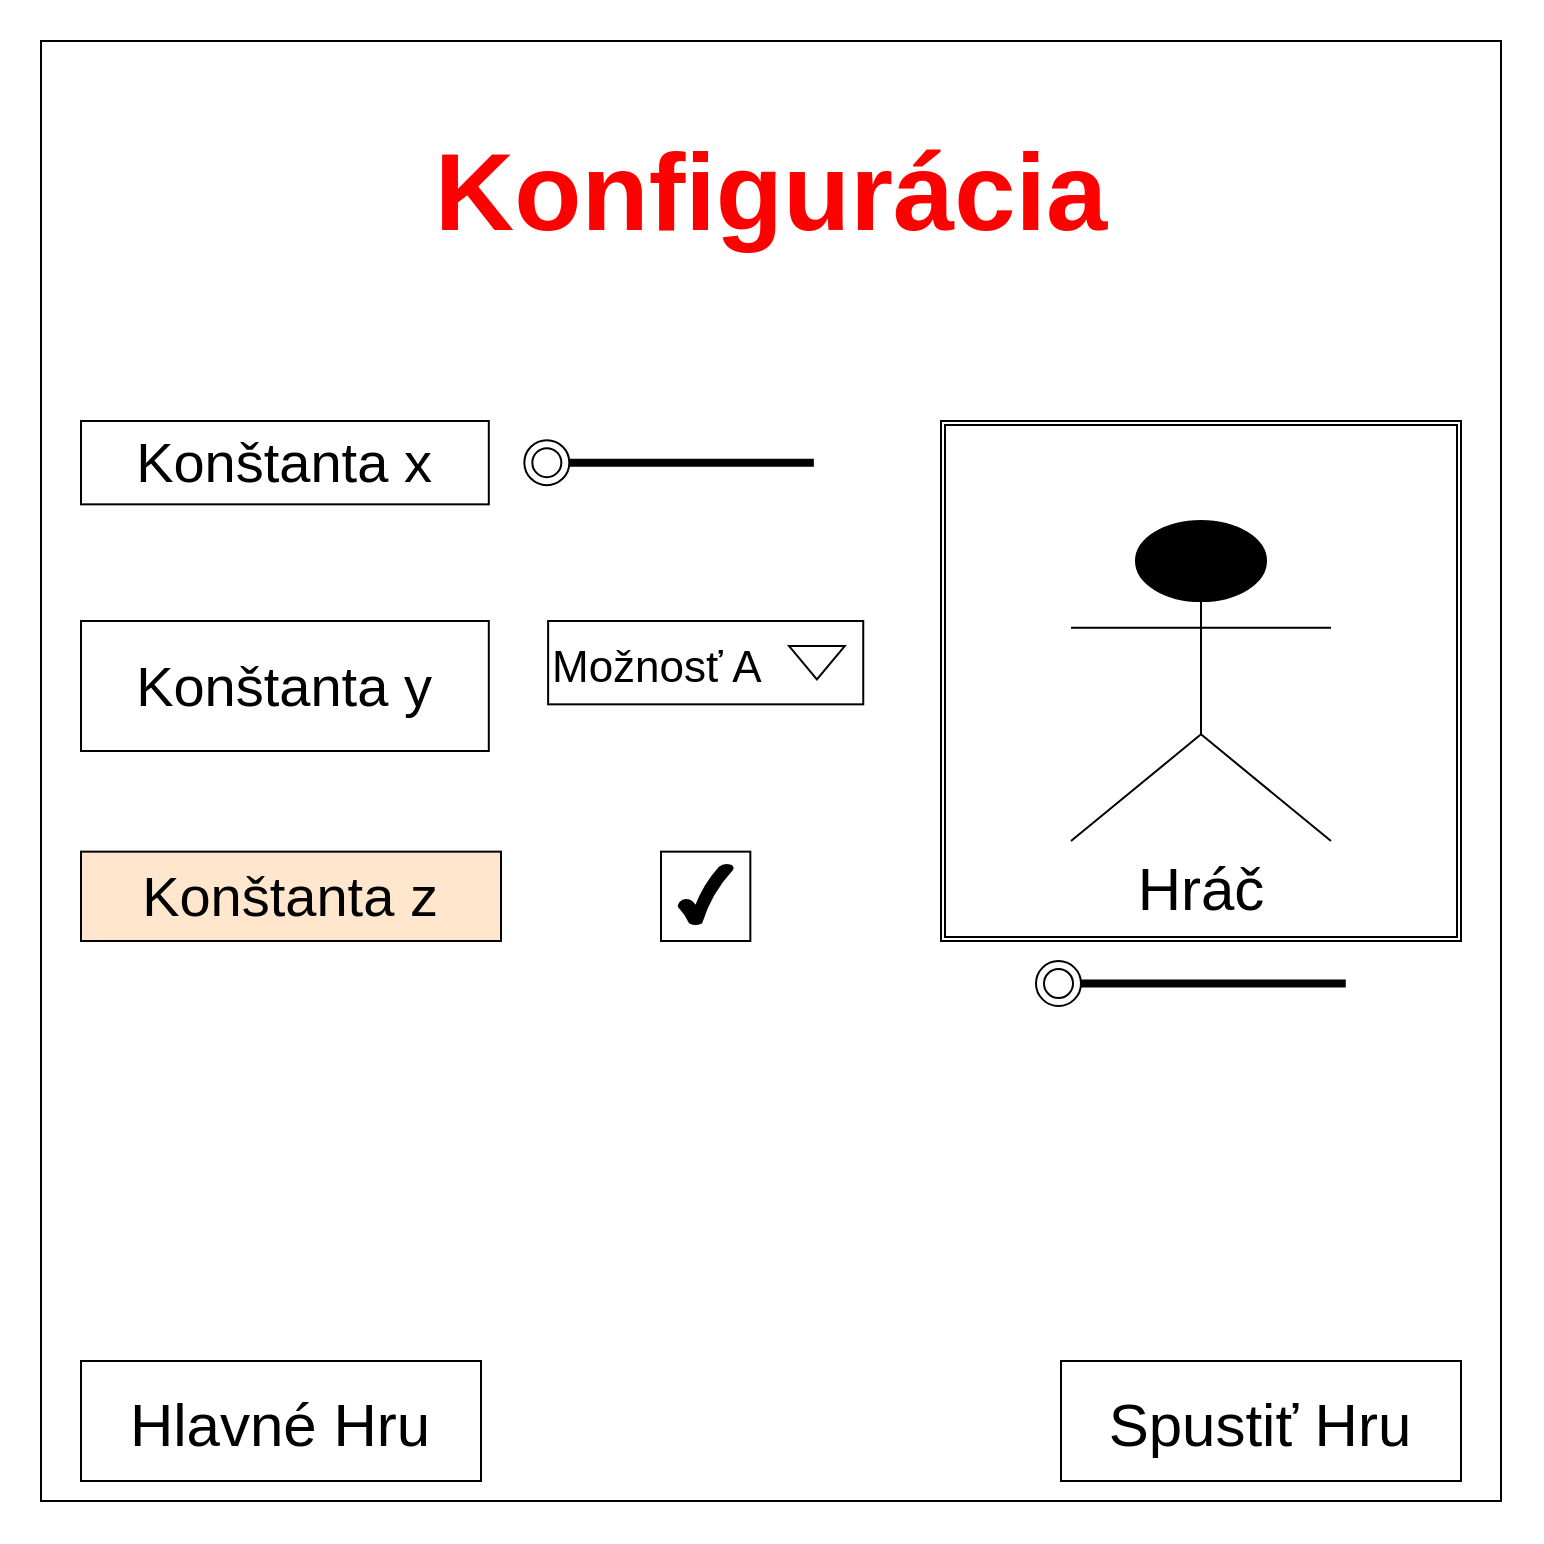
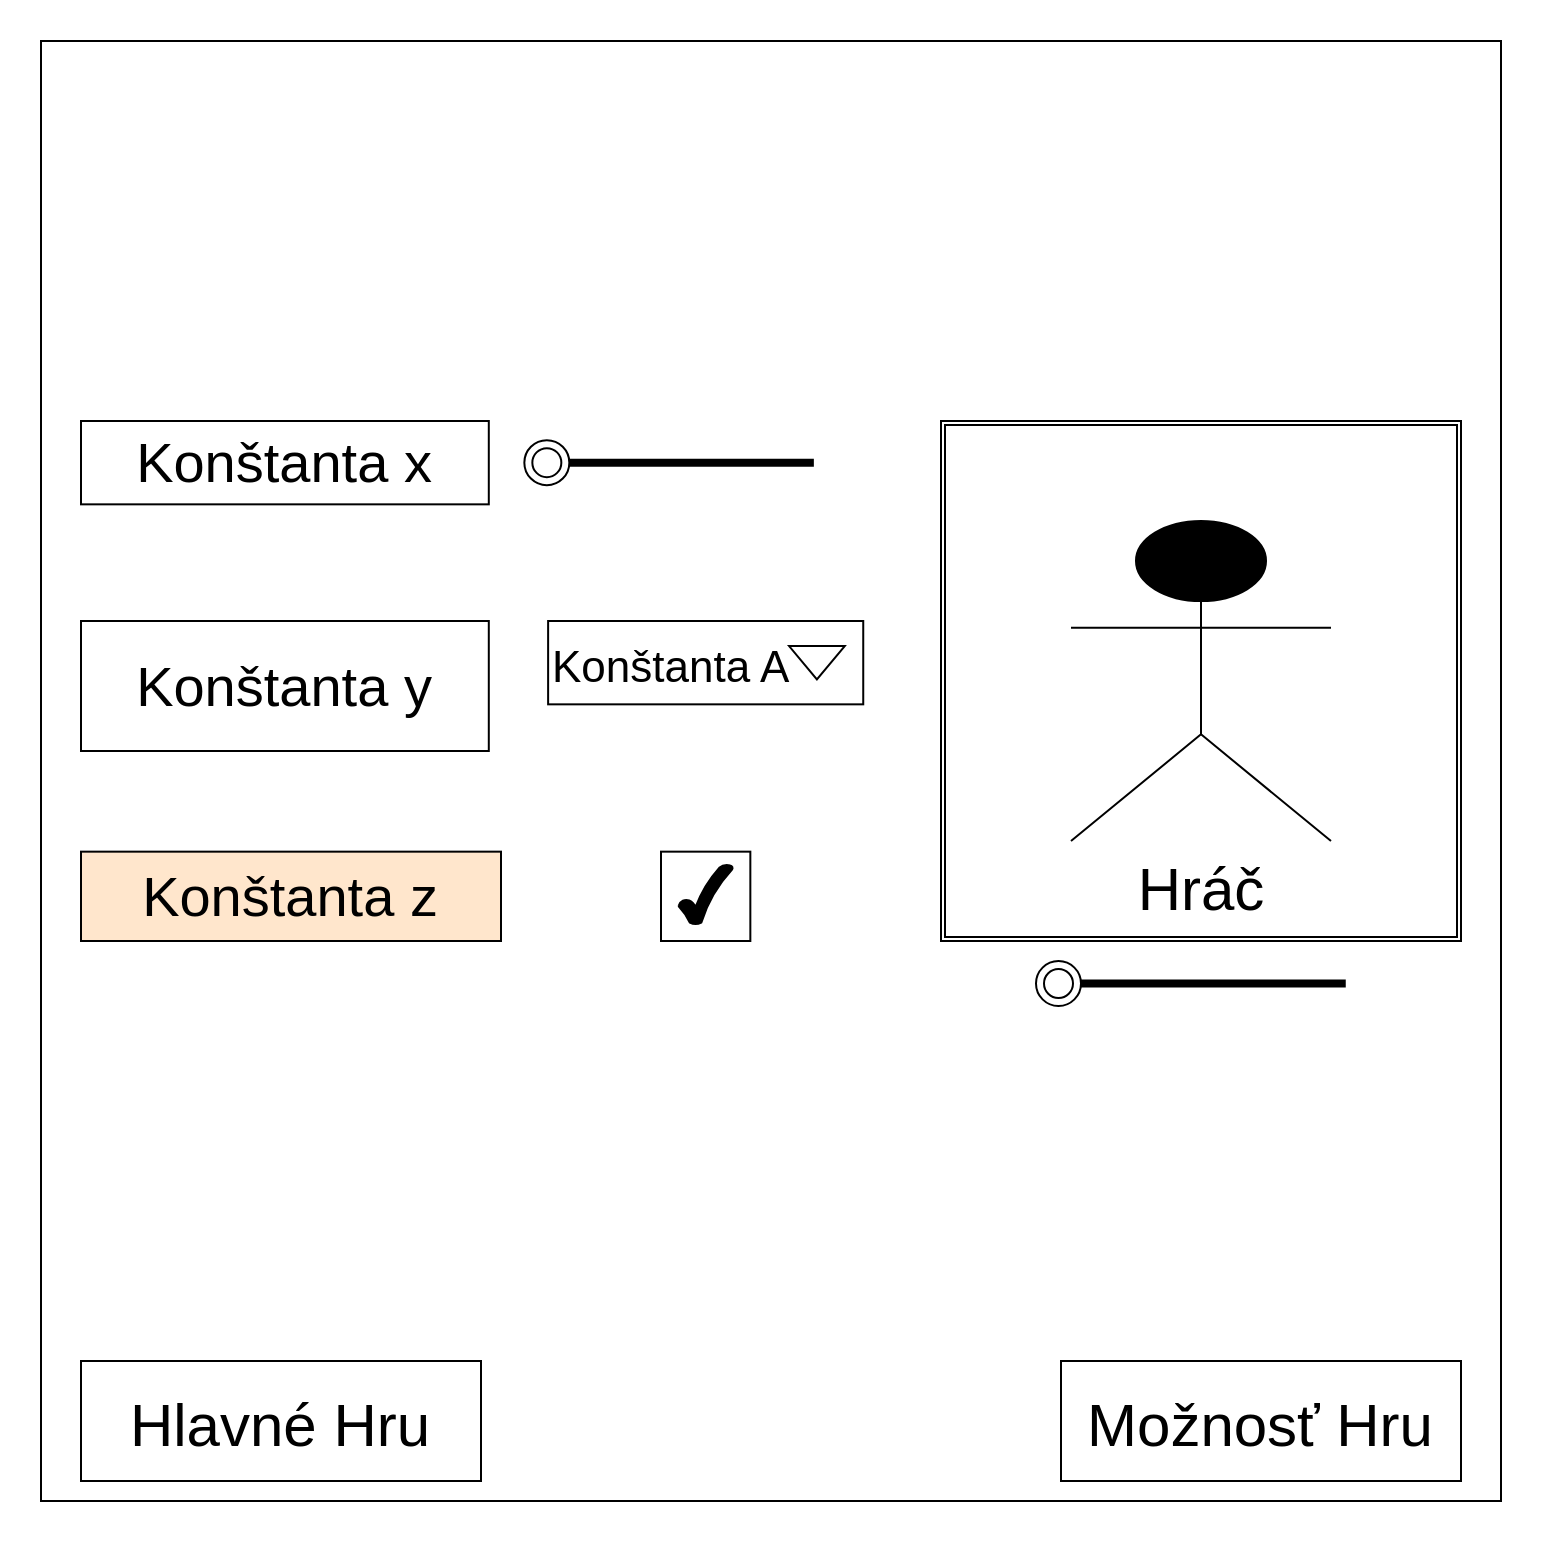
node "Konfigurácia": removed
node "Možnosť A": label "Možnosť A" -> "Konštanta A"
node "Spustiť Hru": label "Spustiť Hru" -> "Možnosť Hru"
